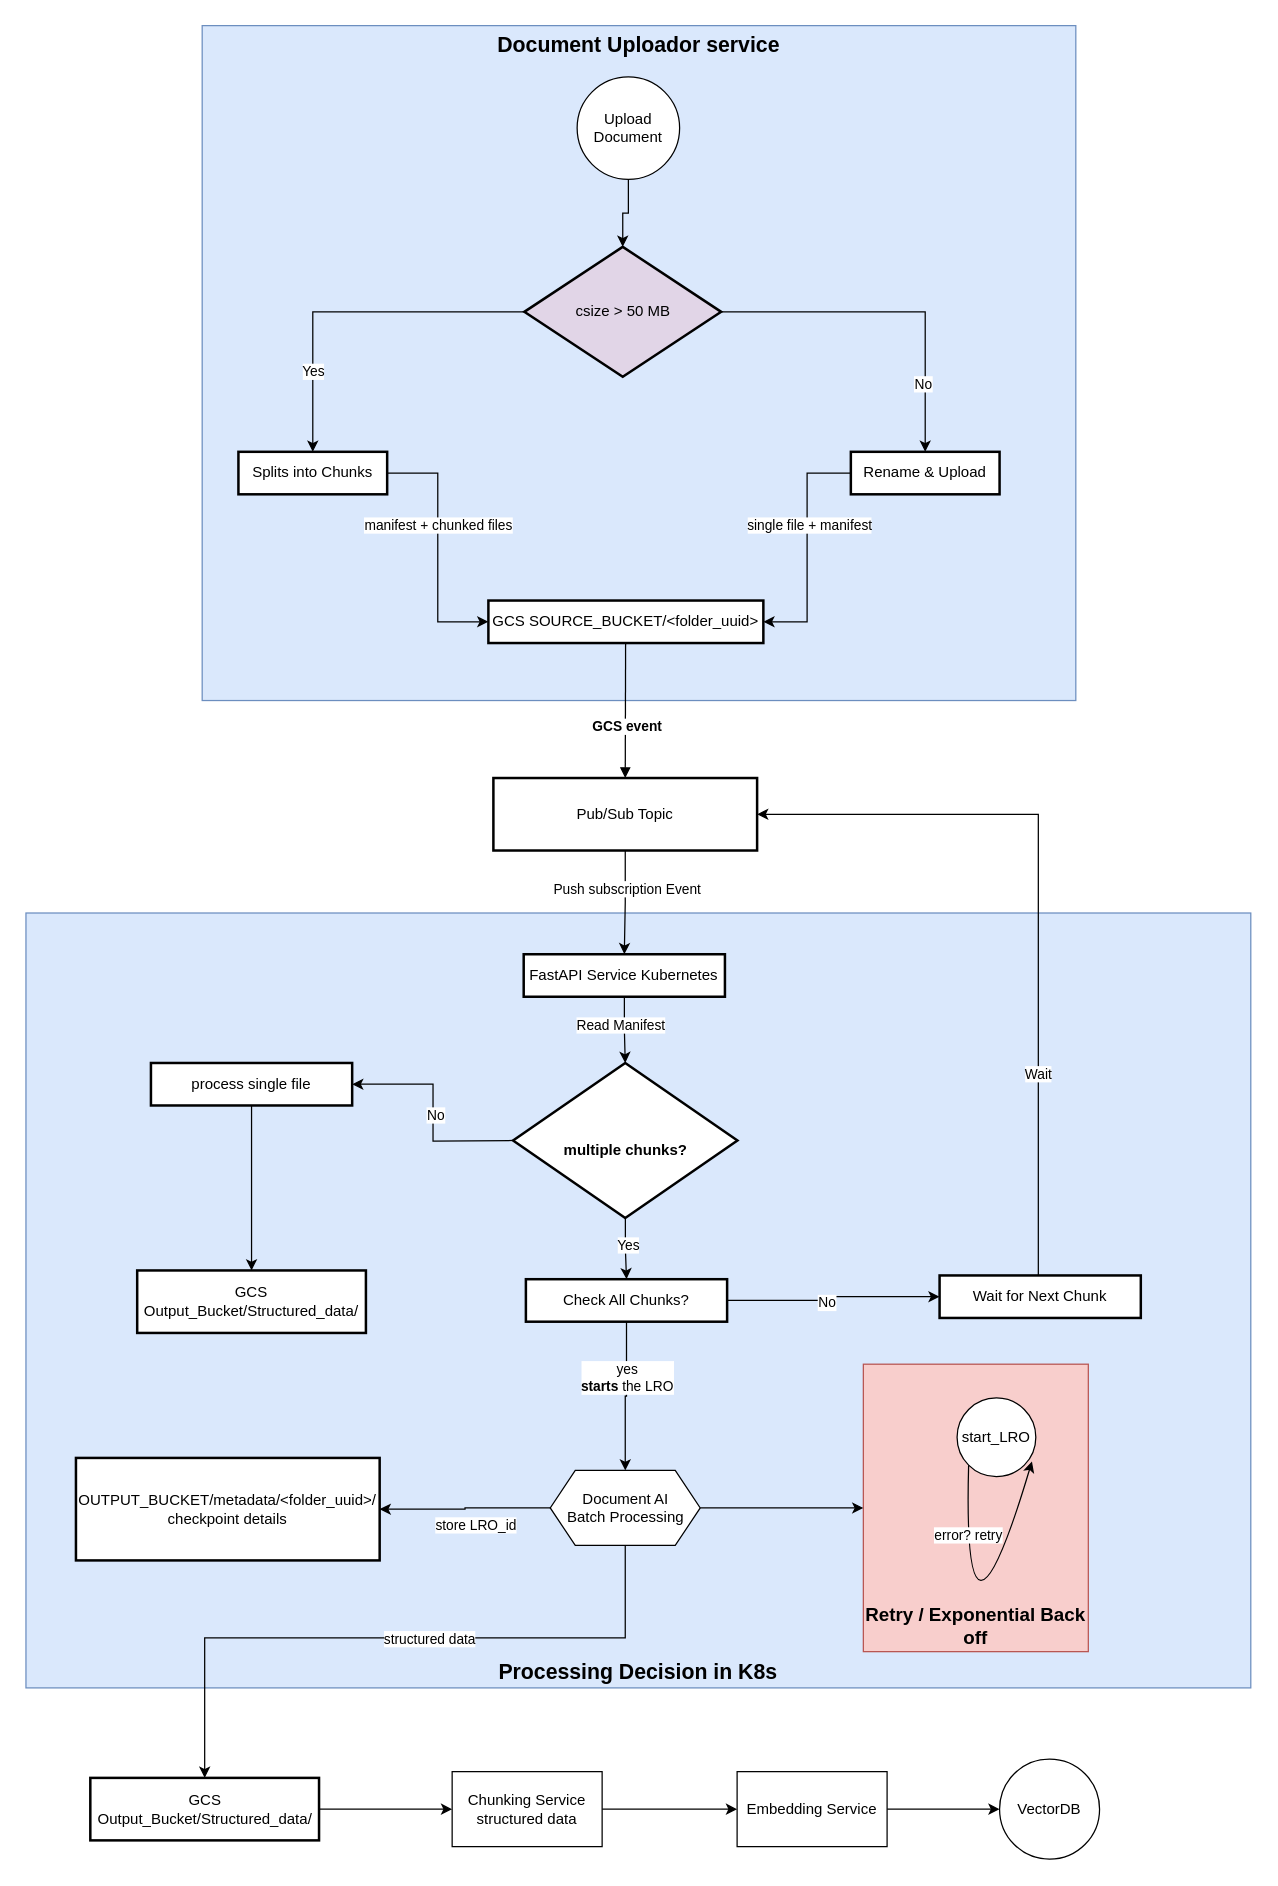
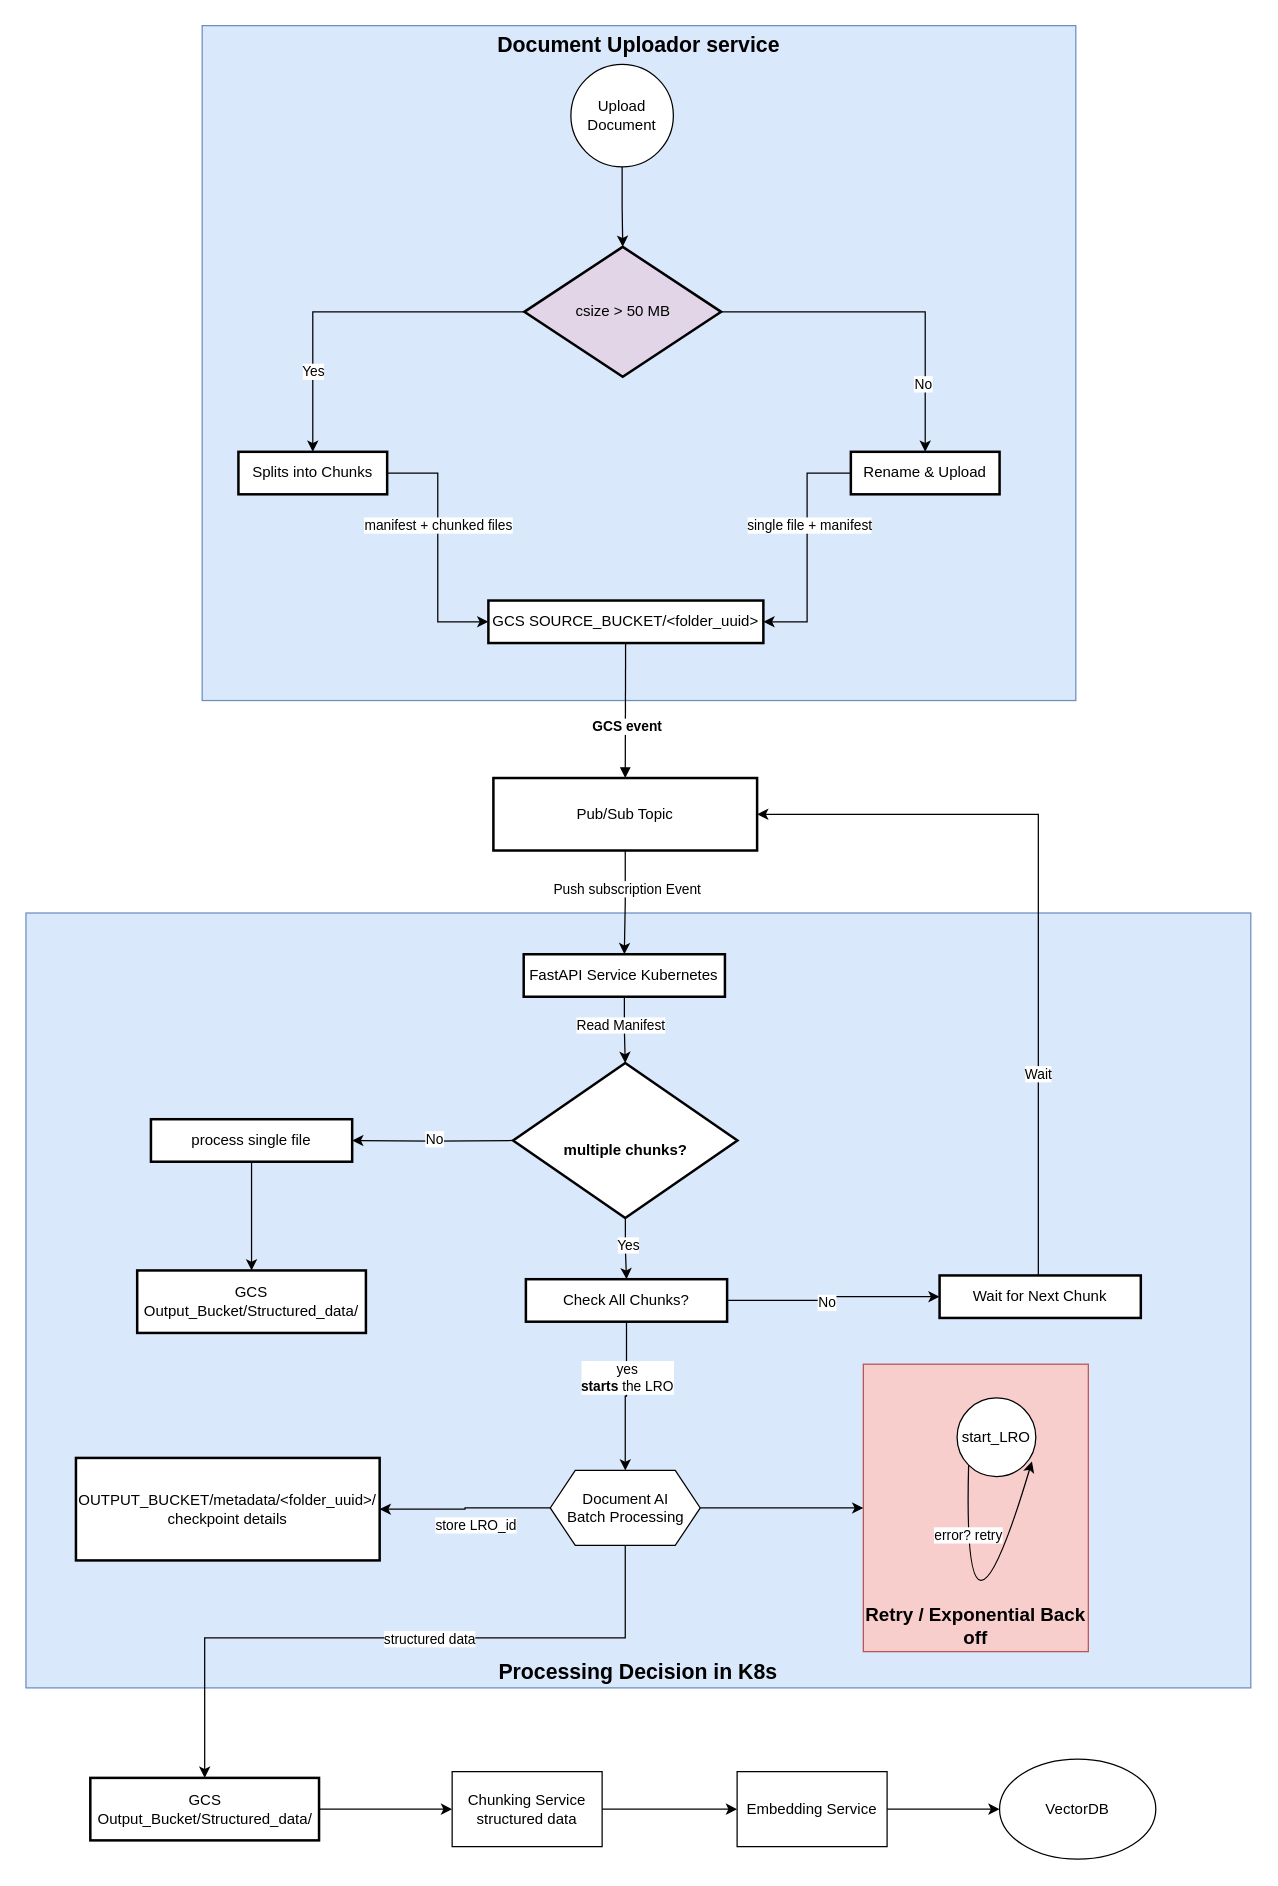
node "Upload Document": moved (628, 128) -> (622, 116)
node "process single file": moved (251, 1084) -> (251, 1141)
node "VectorDB": size 100x100 -> 156x100
